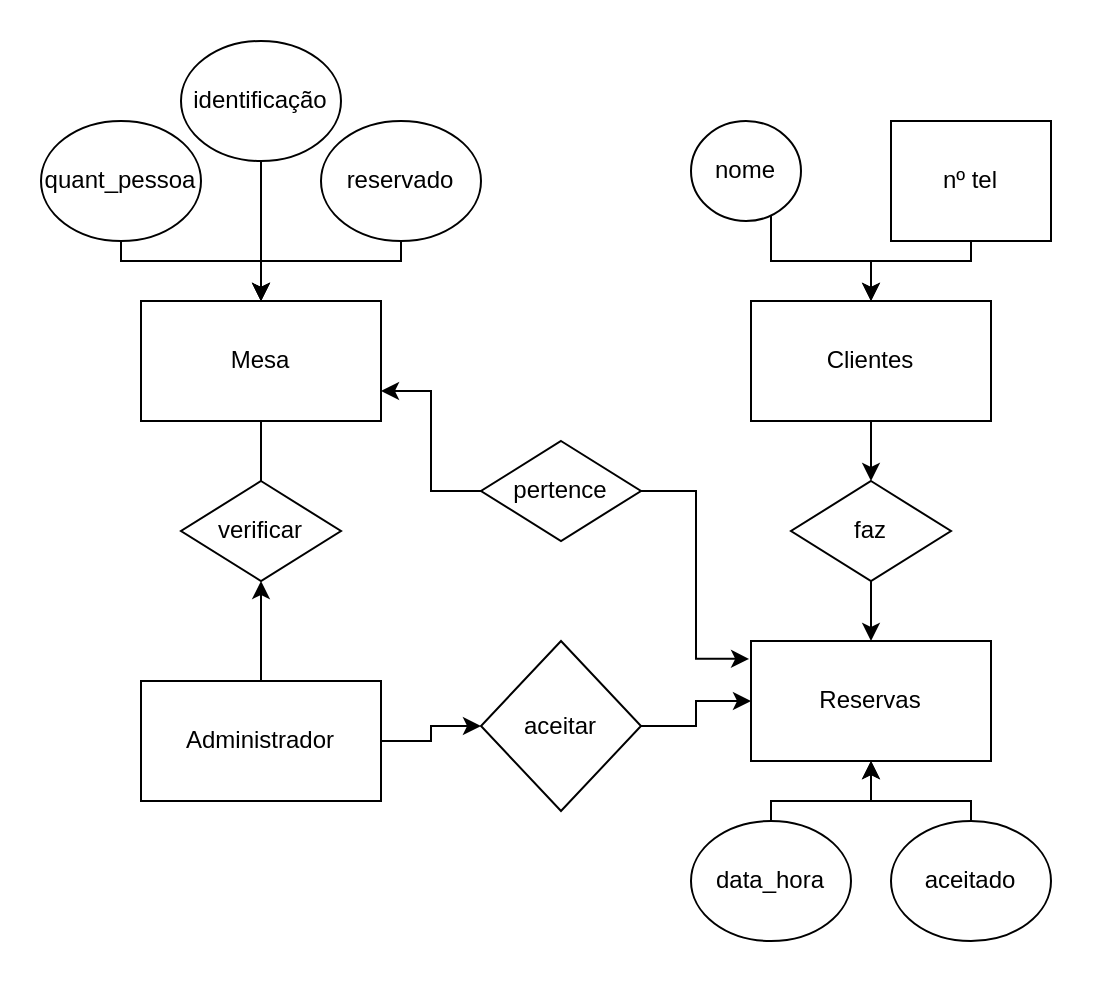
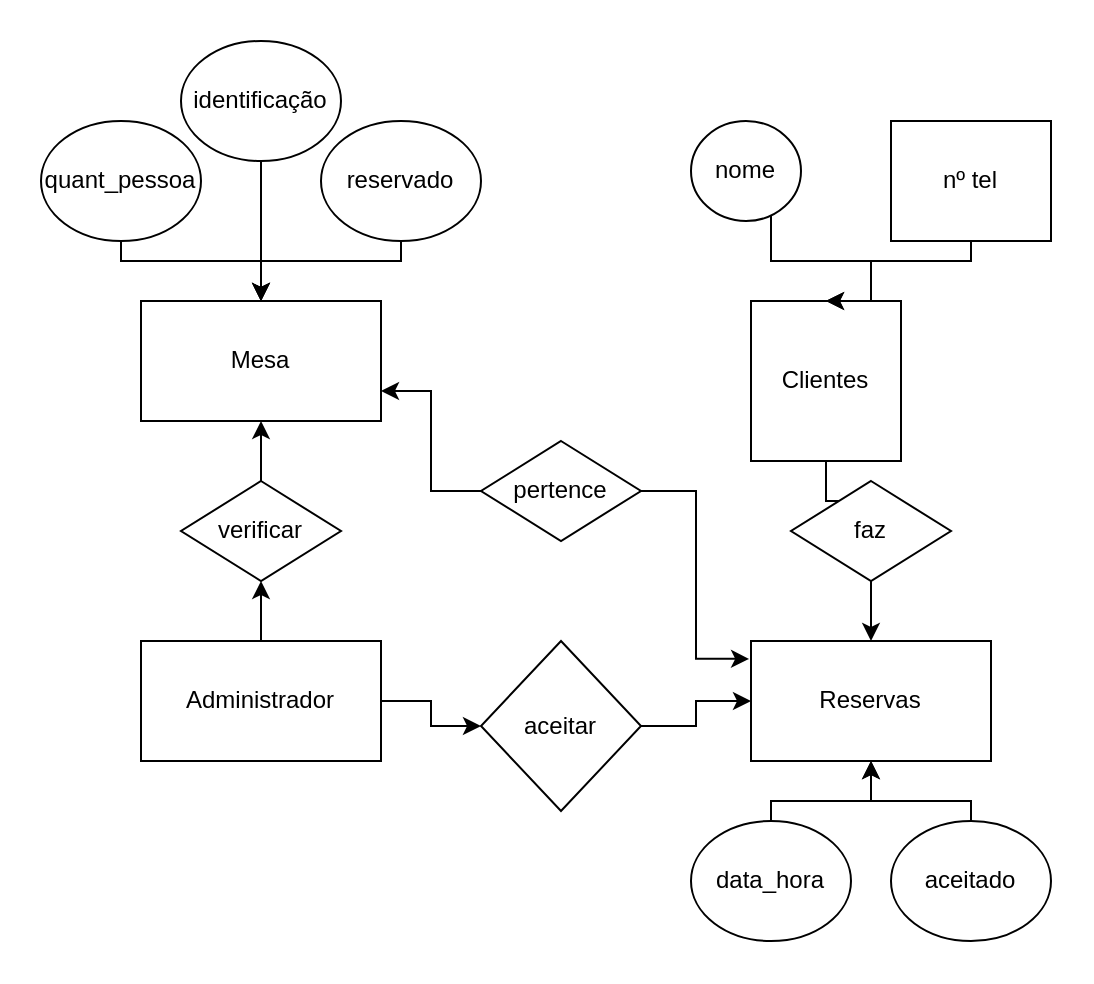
node "Clientes": size 240x120 -> 150x160
edge "Mesa" -- "verificar": arrowhead none -> classic
node "Administrador": moved (261, 741) -> (261, 701)
